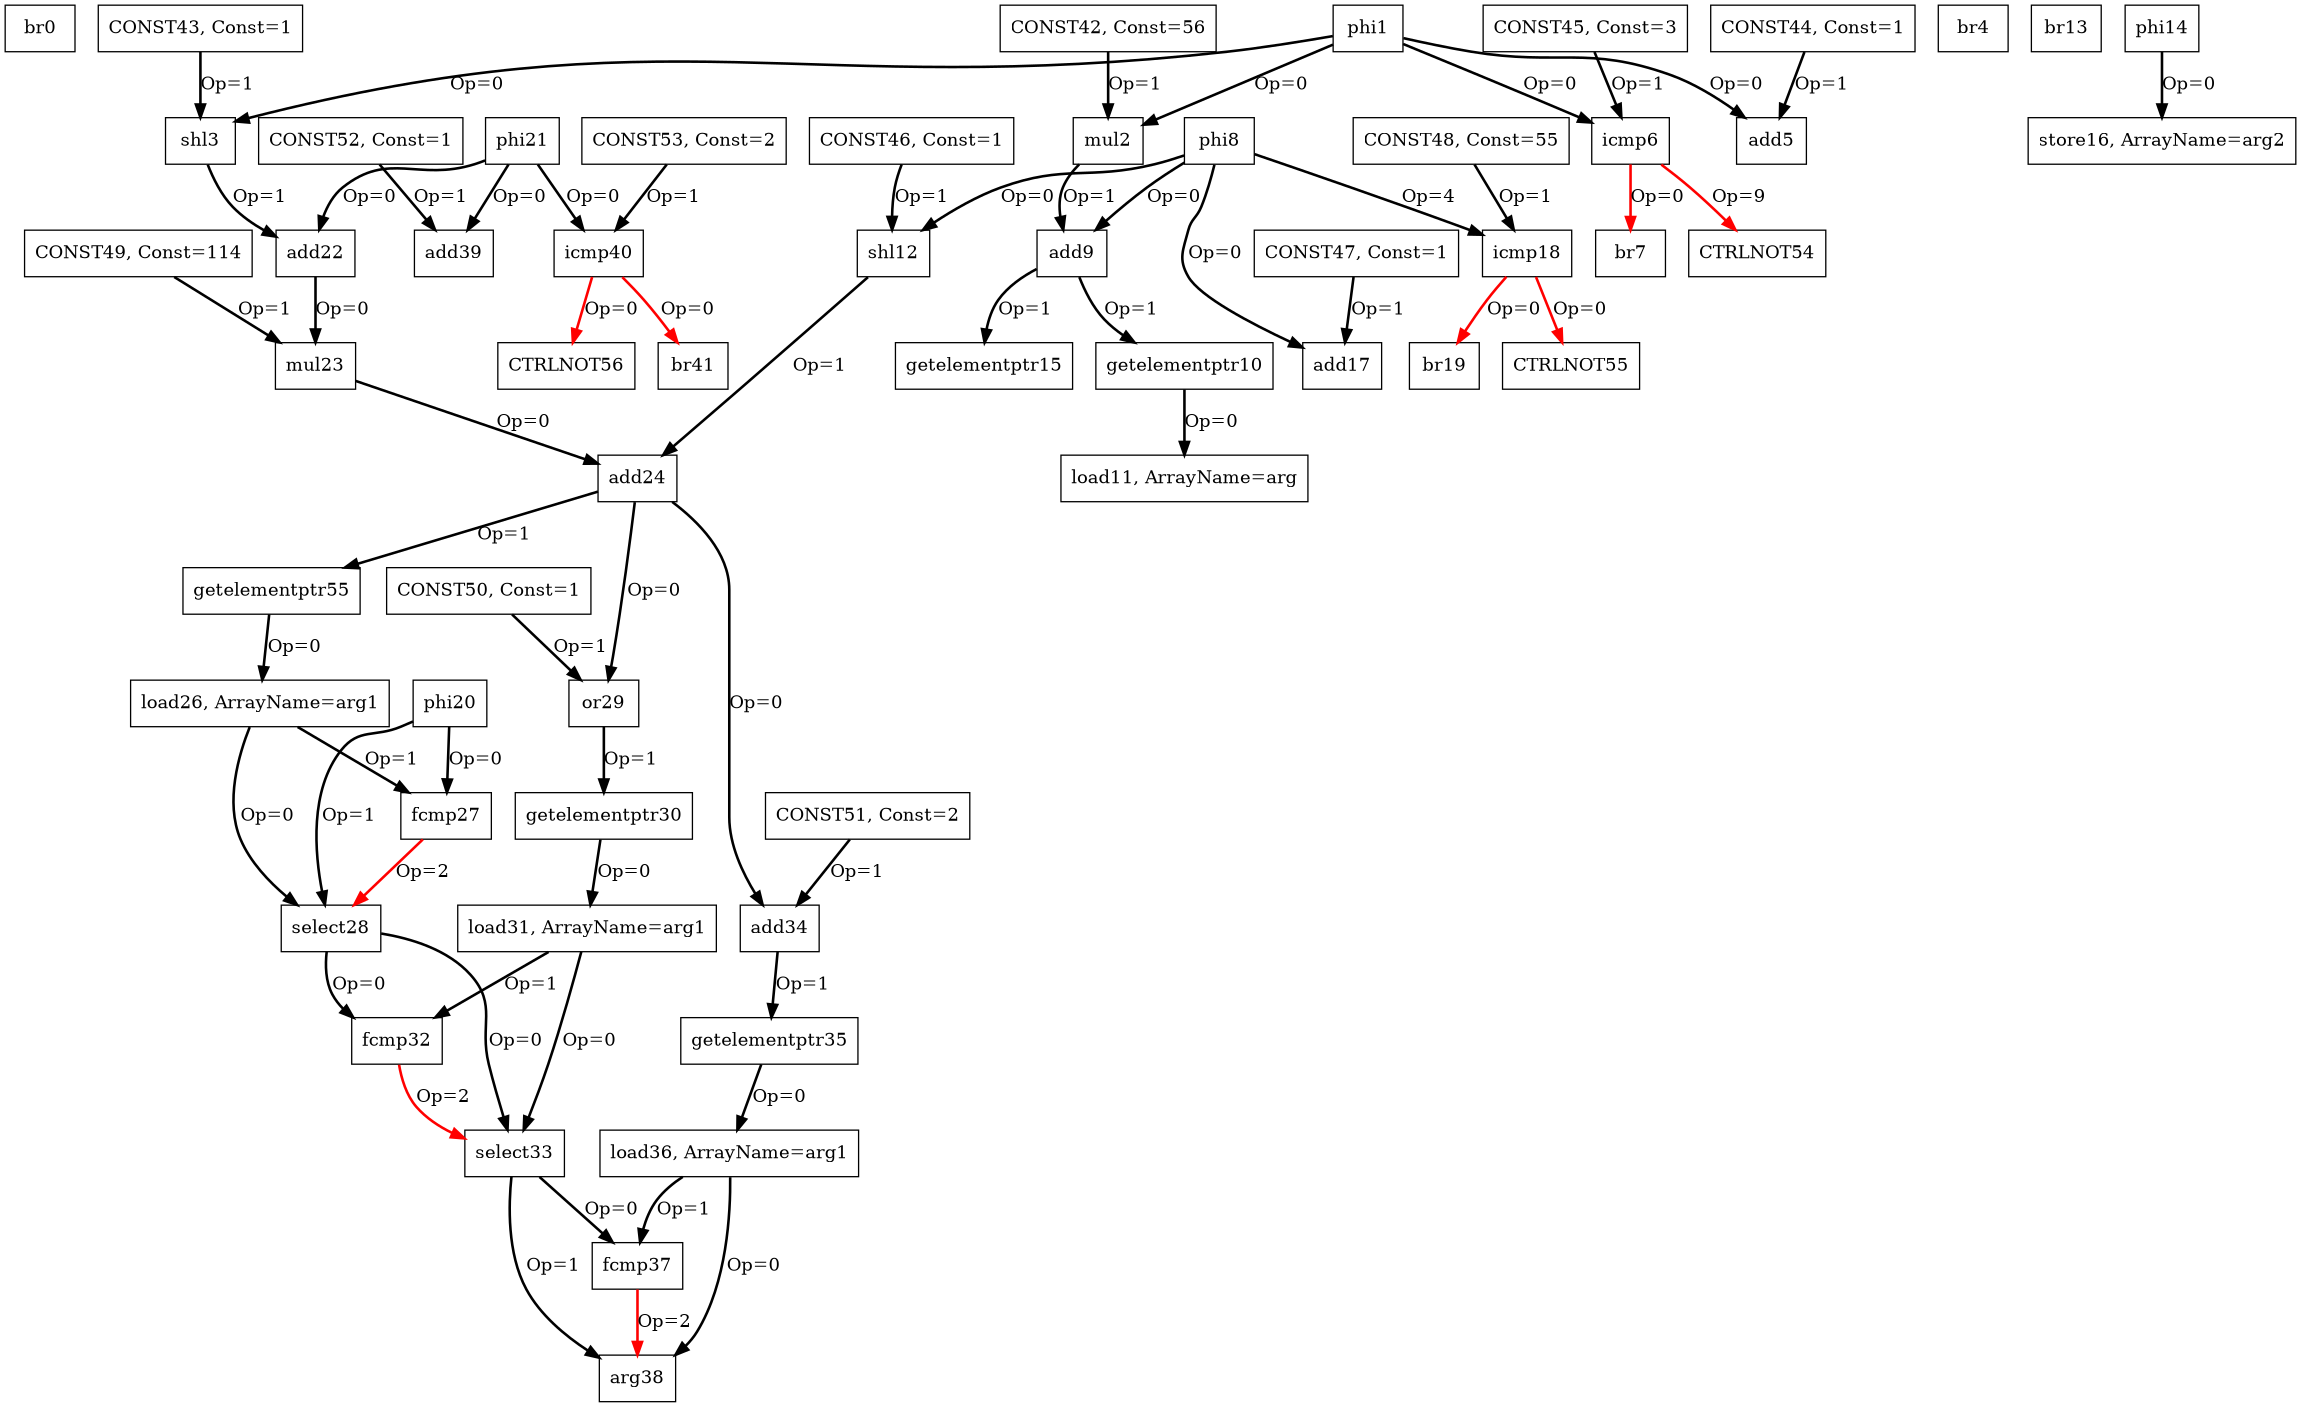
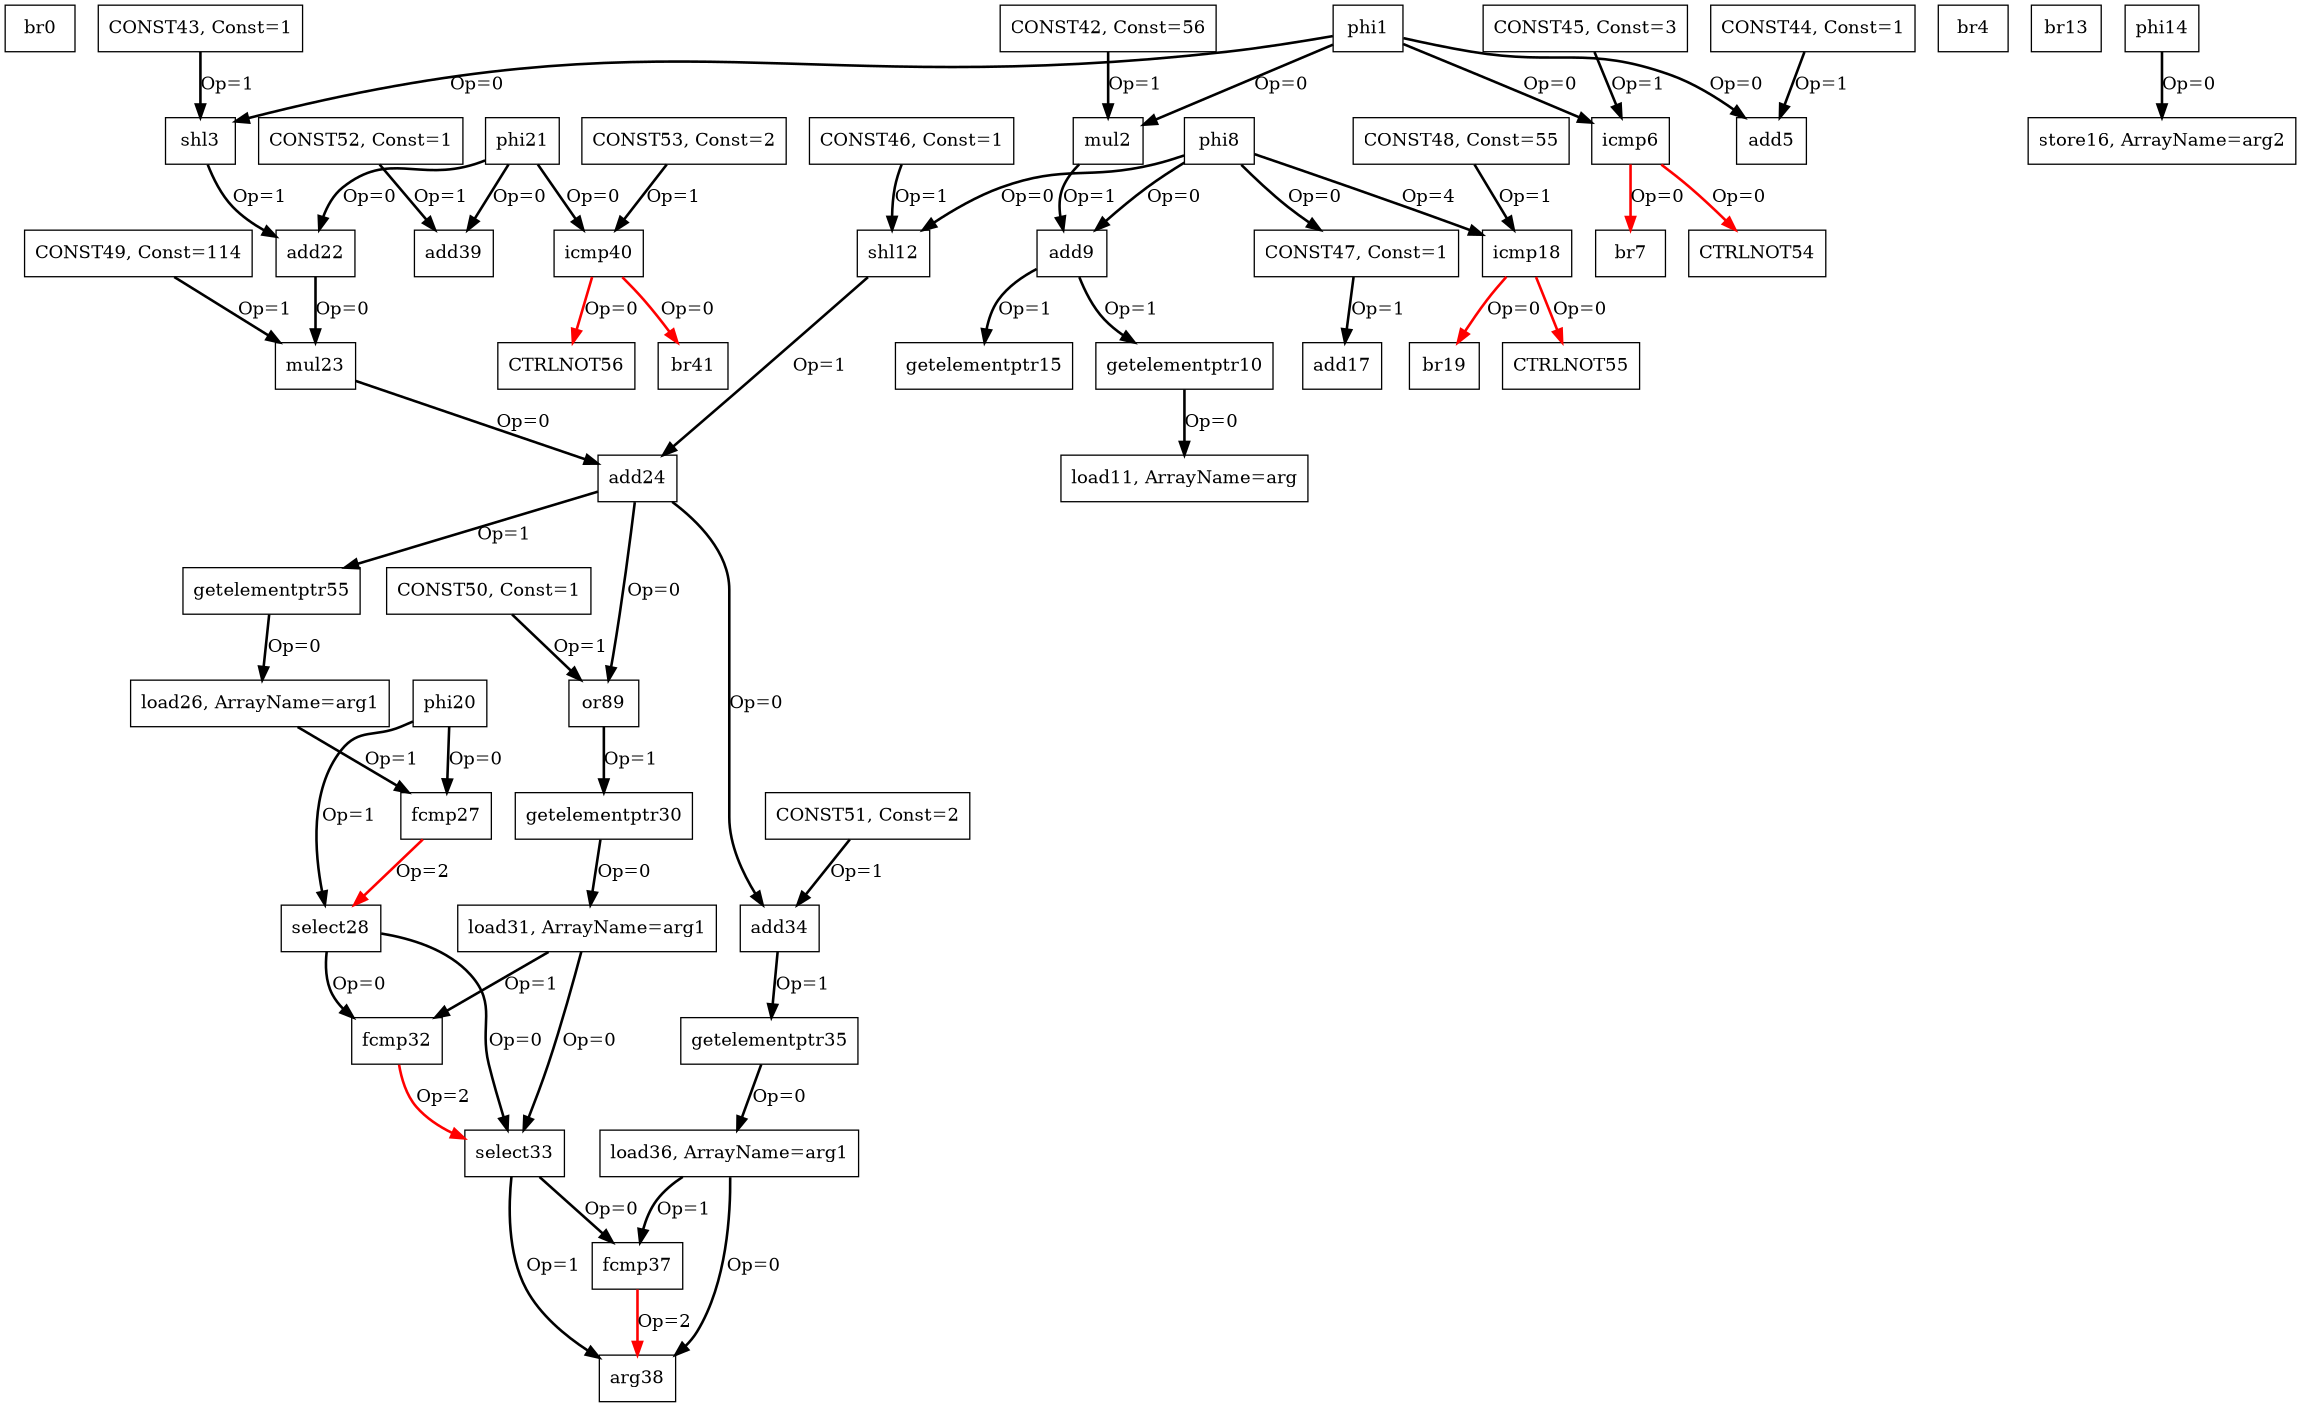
edge "icmp6" -> "CTRLNOT54": label "Op=9" -> "Op=0"
edge "phi8" -> "add17": now "phi8" -> "CONST47, Const=1"
node "or29": label "or29" -> "or89"
edge "load26, ArrayName=arg1" -> "select28": removed, label "Op=0"
